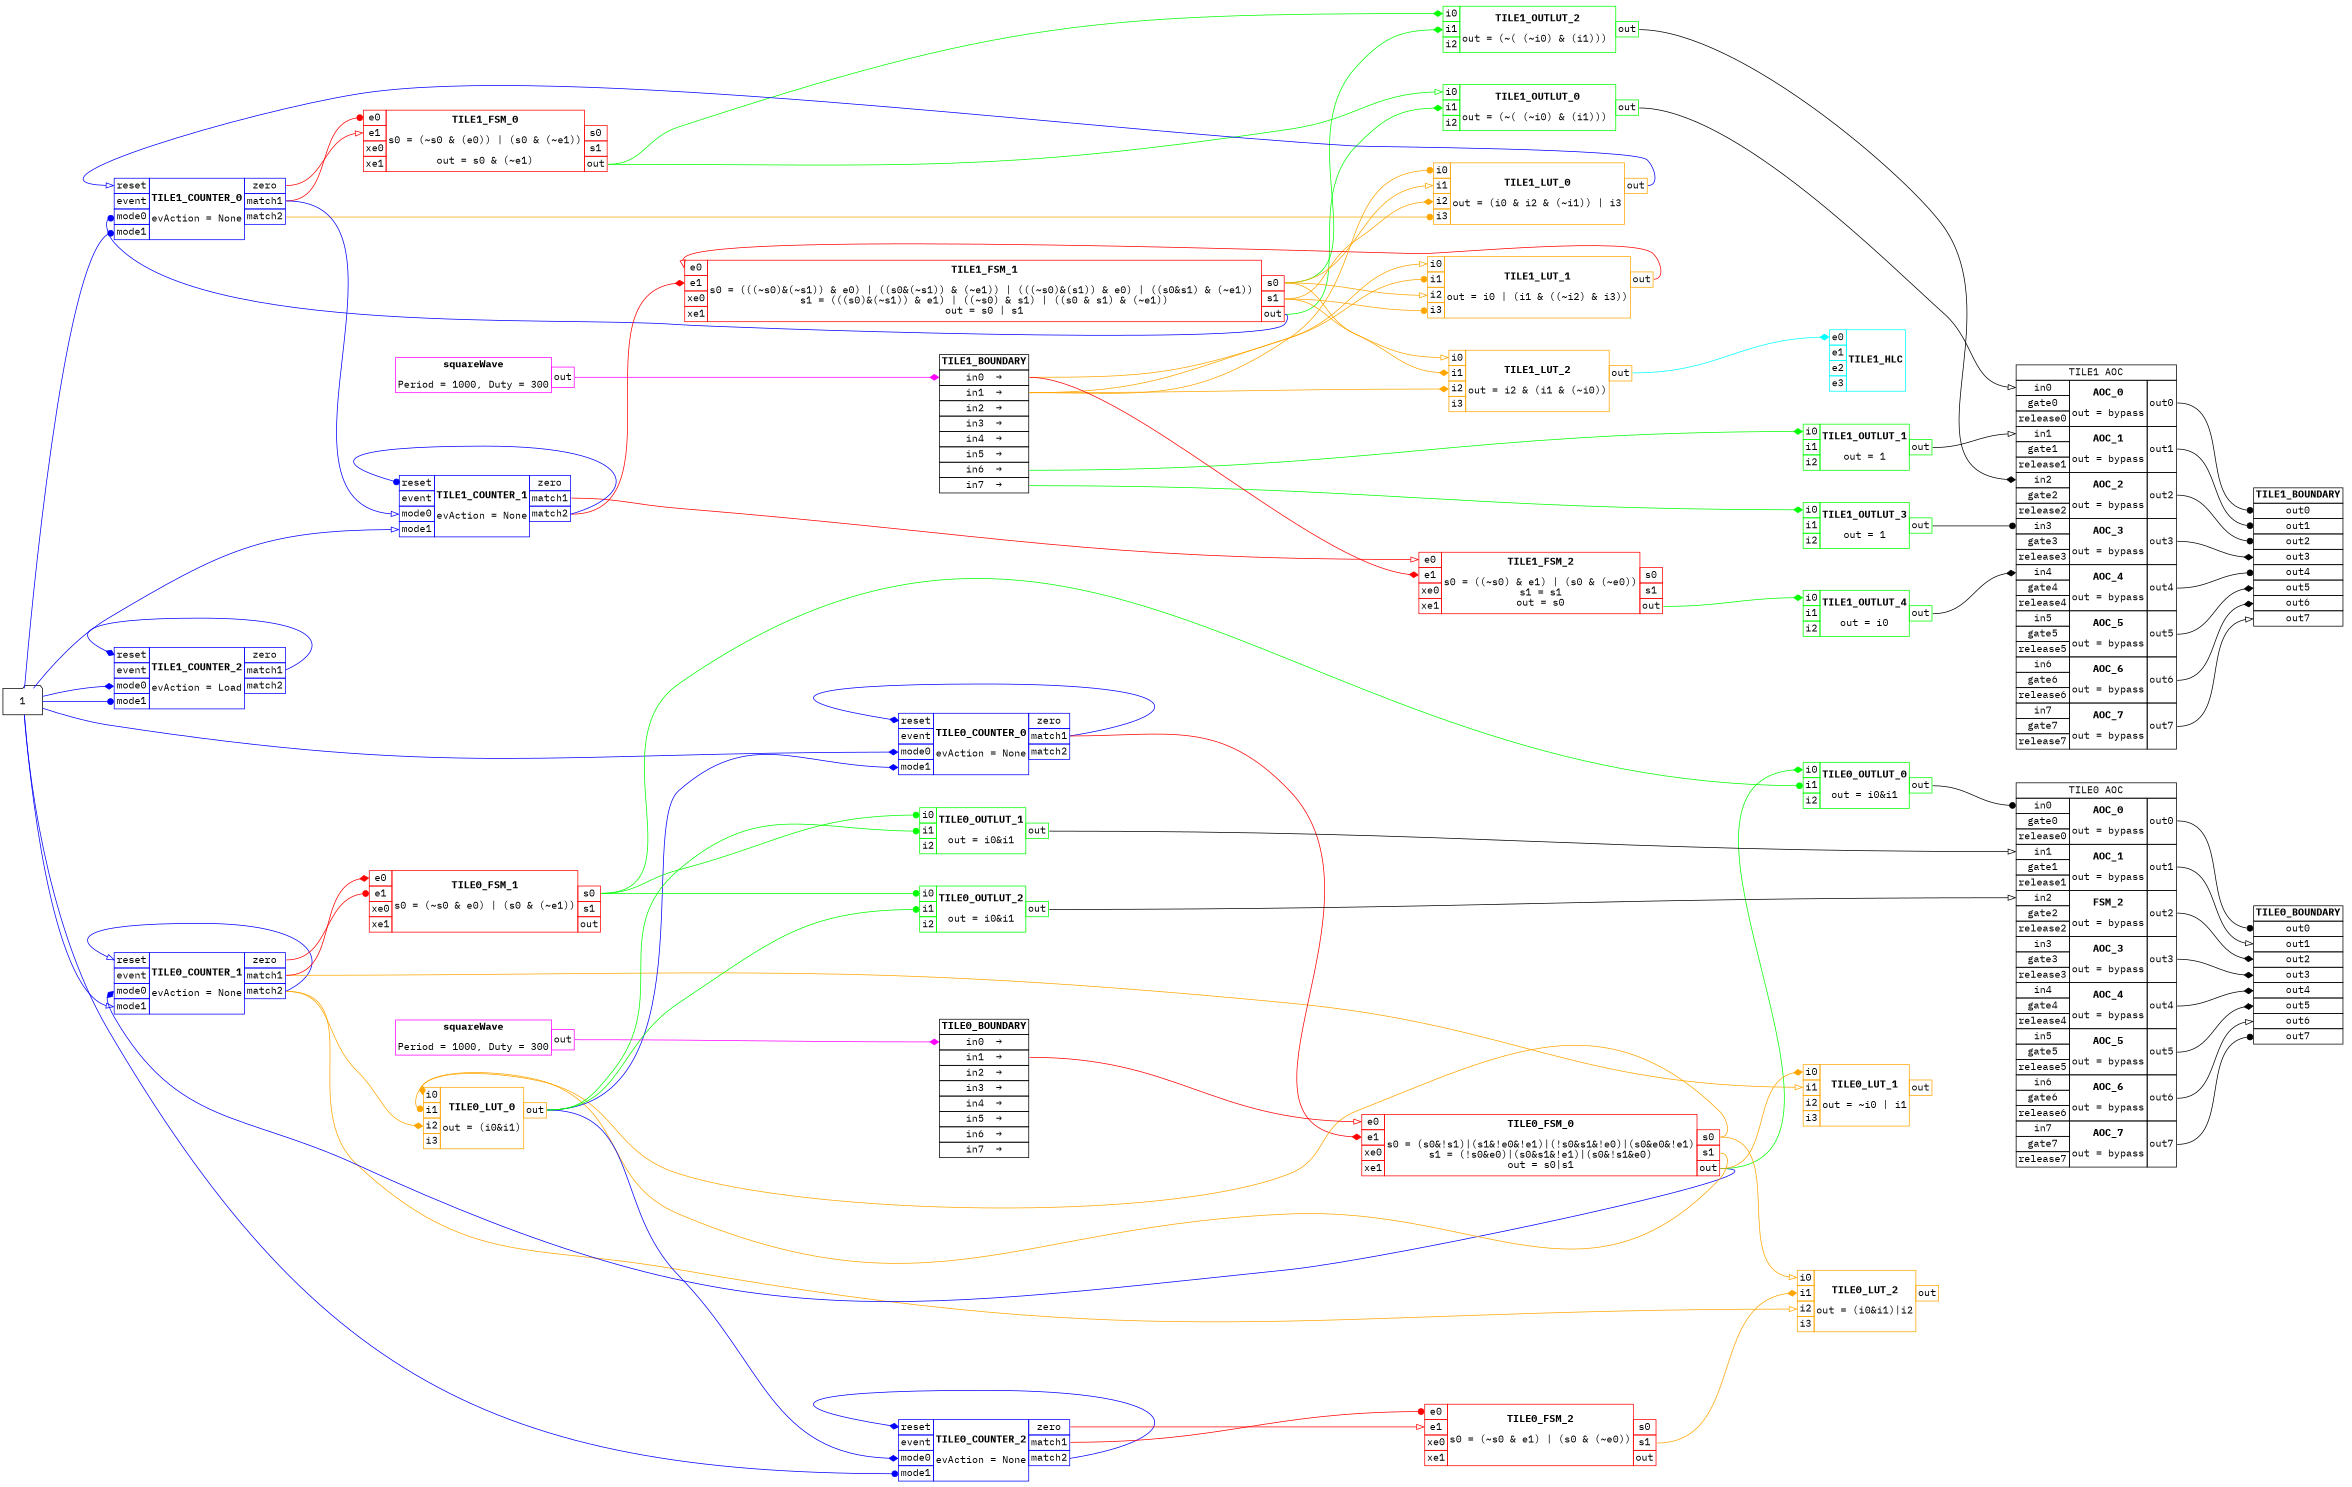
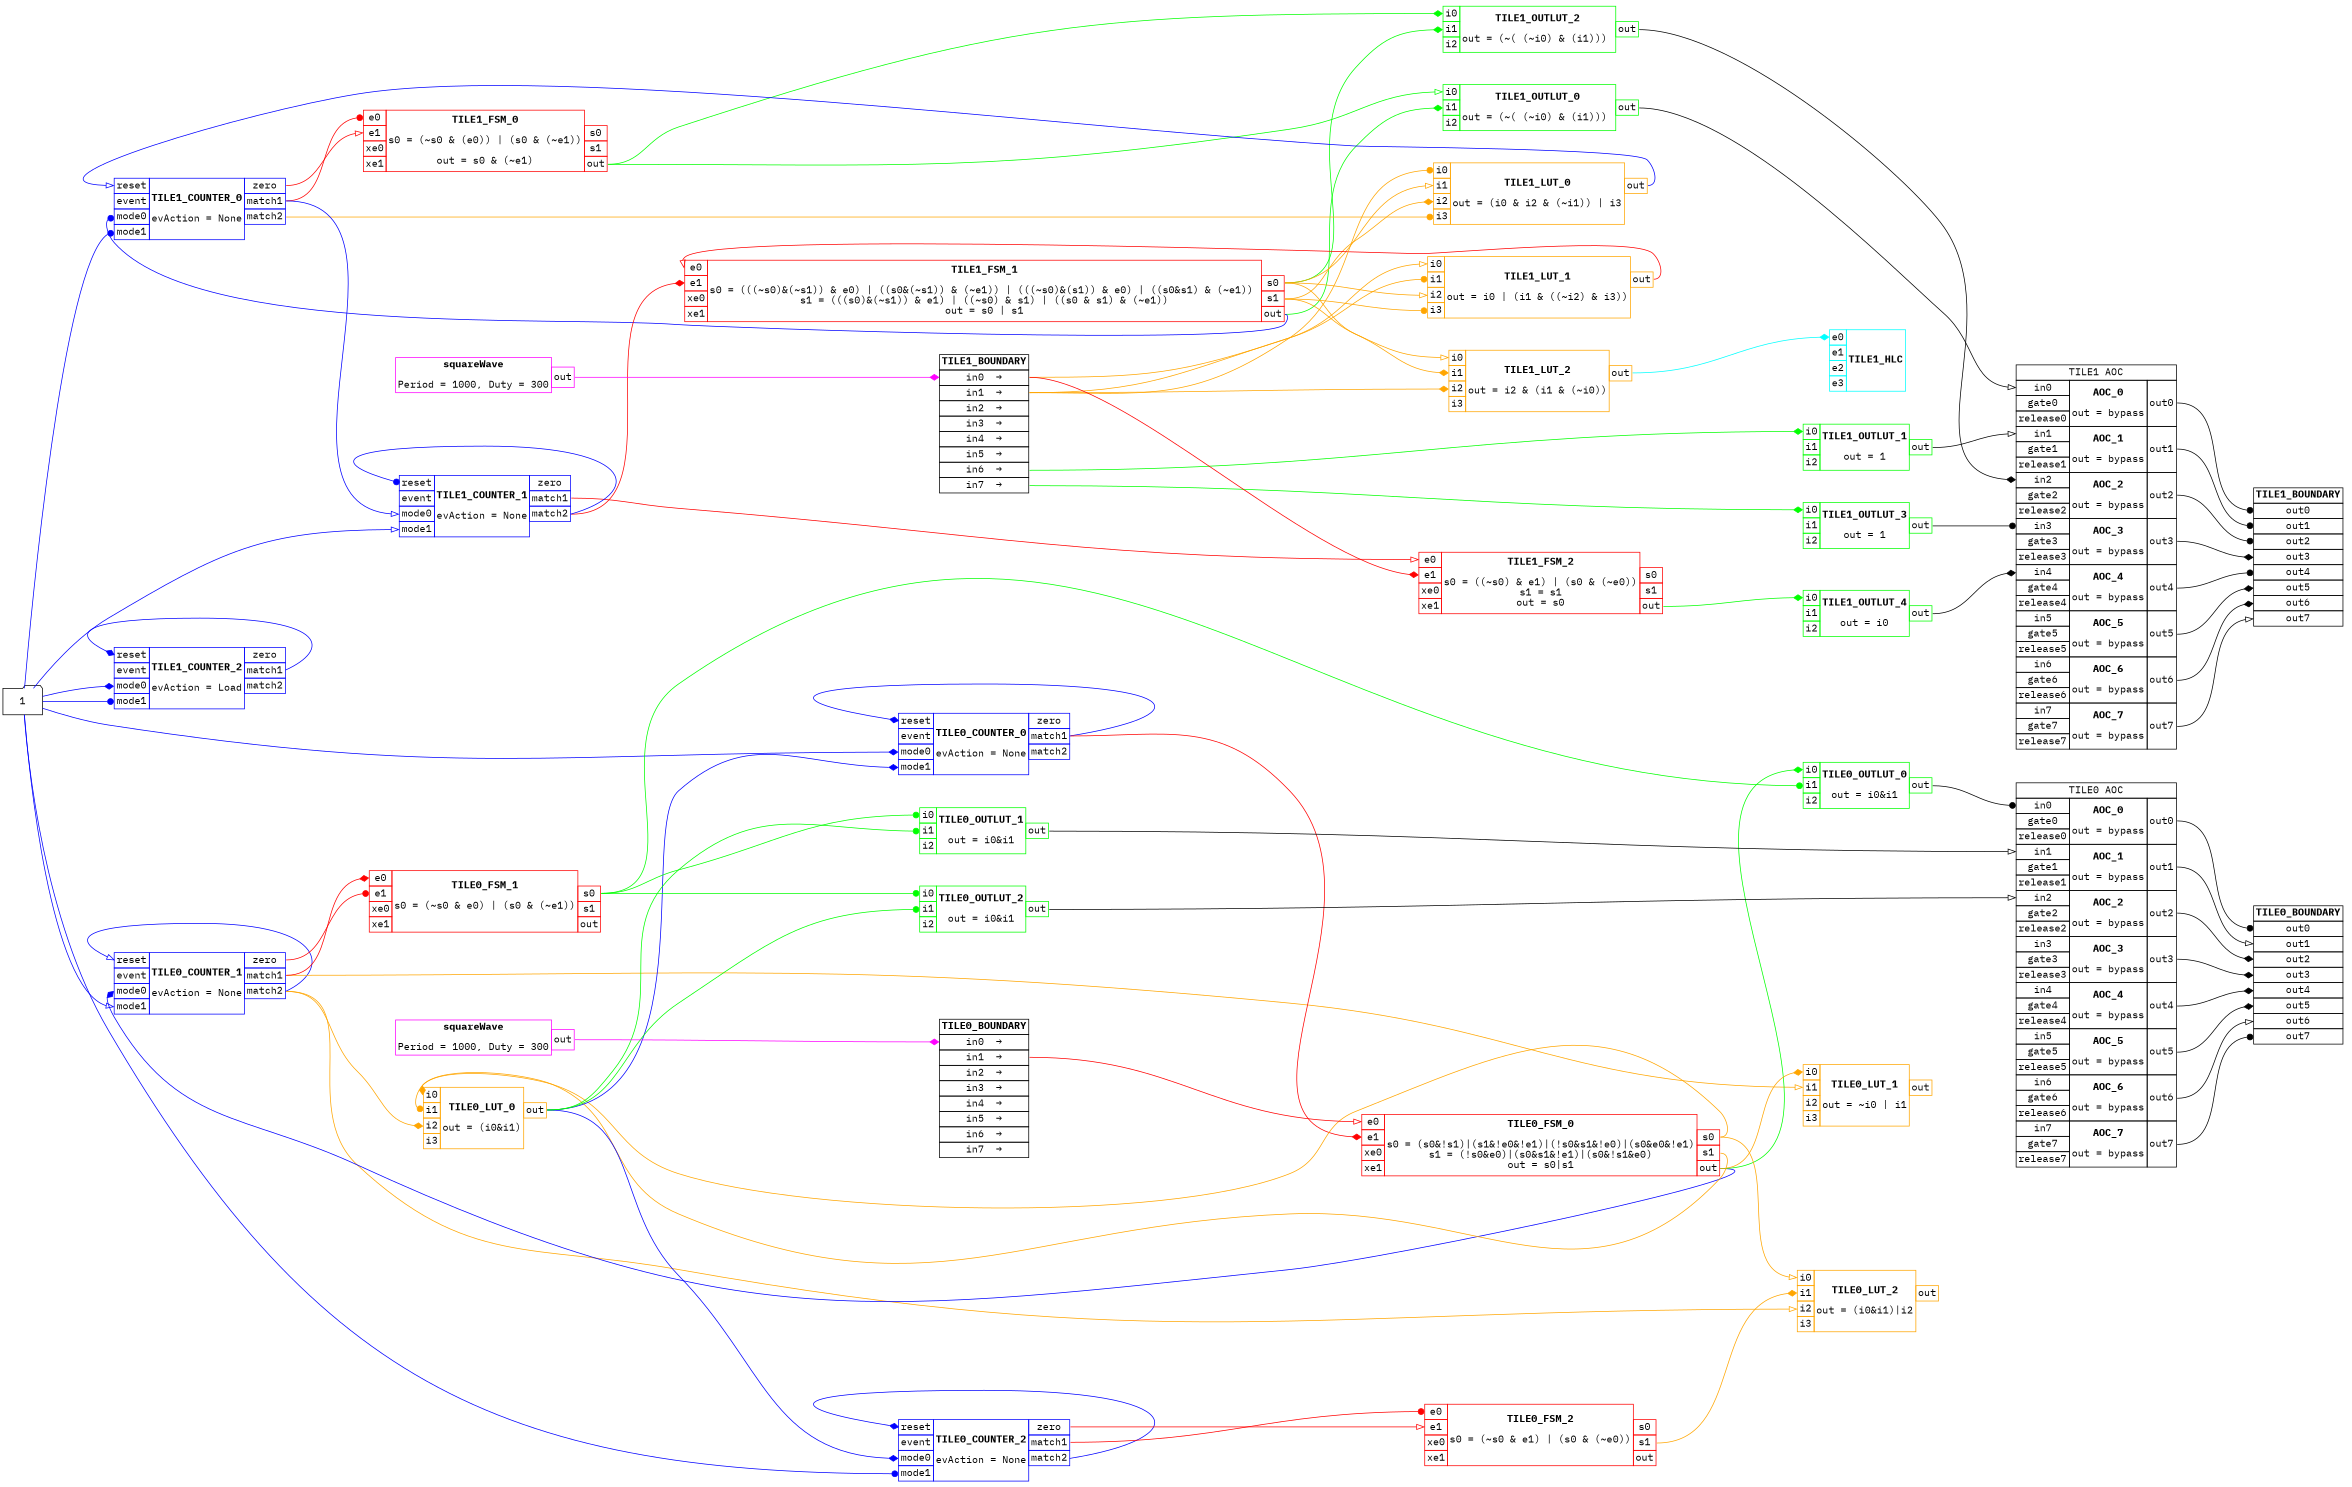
node "TILE0 AOC": text "FSM_2" -> "AOC_2"
